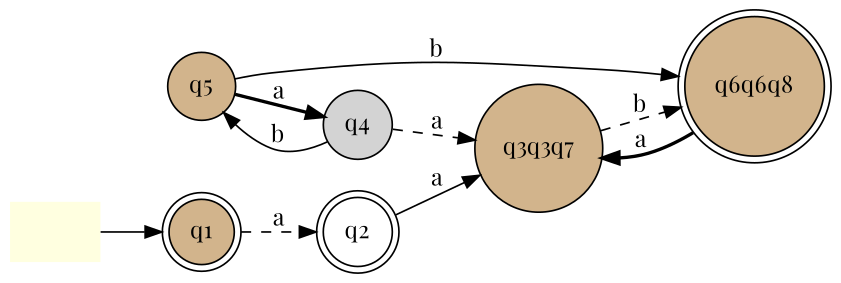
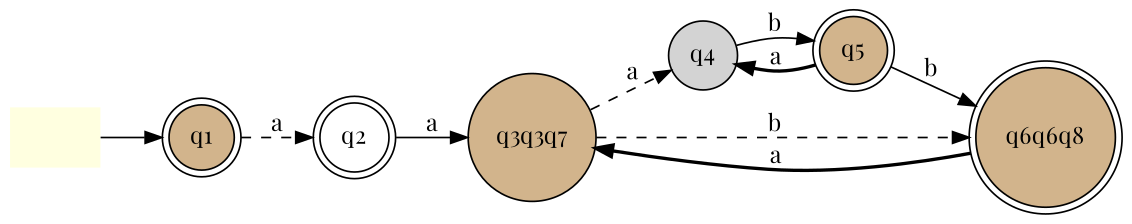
node "q5": shape circle -> doublecircle
edge "q4" -> "q3q3q7": reversed
